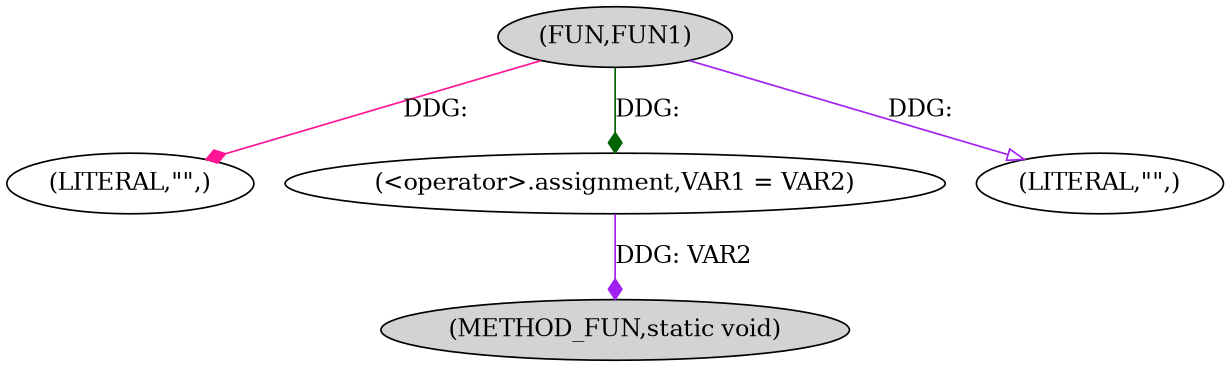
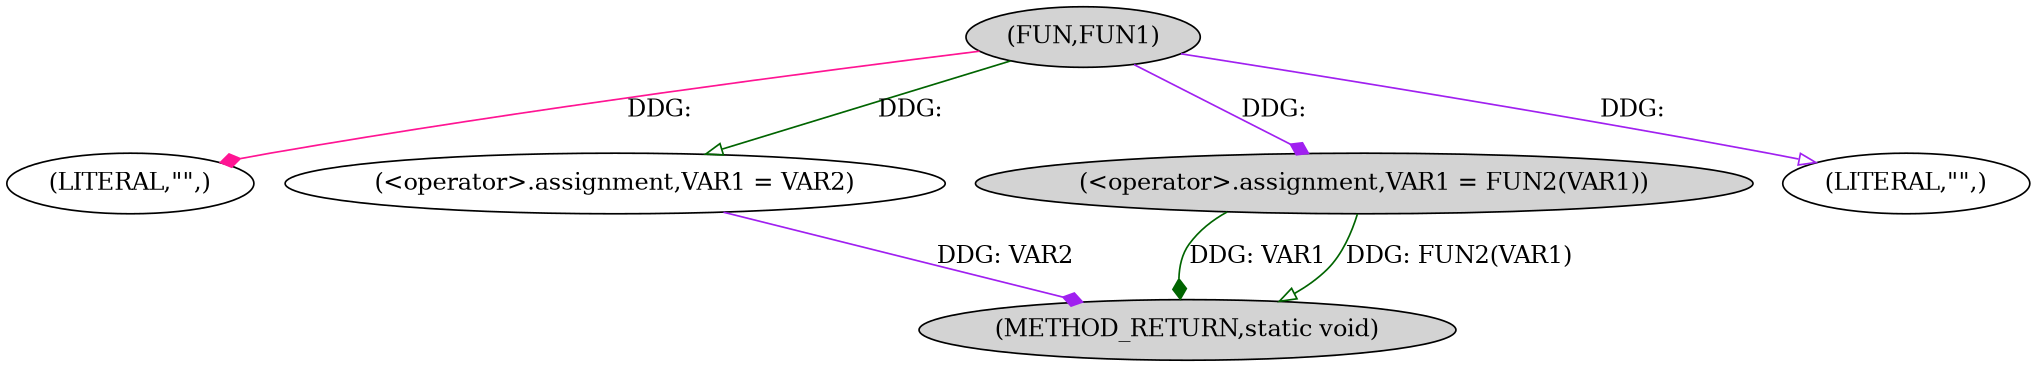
edge "(FUN,FUN1)" -> "(<operator>.assignment,VAR1 = VAR2)": arrowhead diamond -> onormal
node "(<operator>.assignment,VAR1 = FUN2(VAR1))": added
node "(METHOD_FUN,static void)": label "(METHOD_FUN,static void)" -> "(METHOD_RETURN,static void)"
